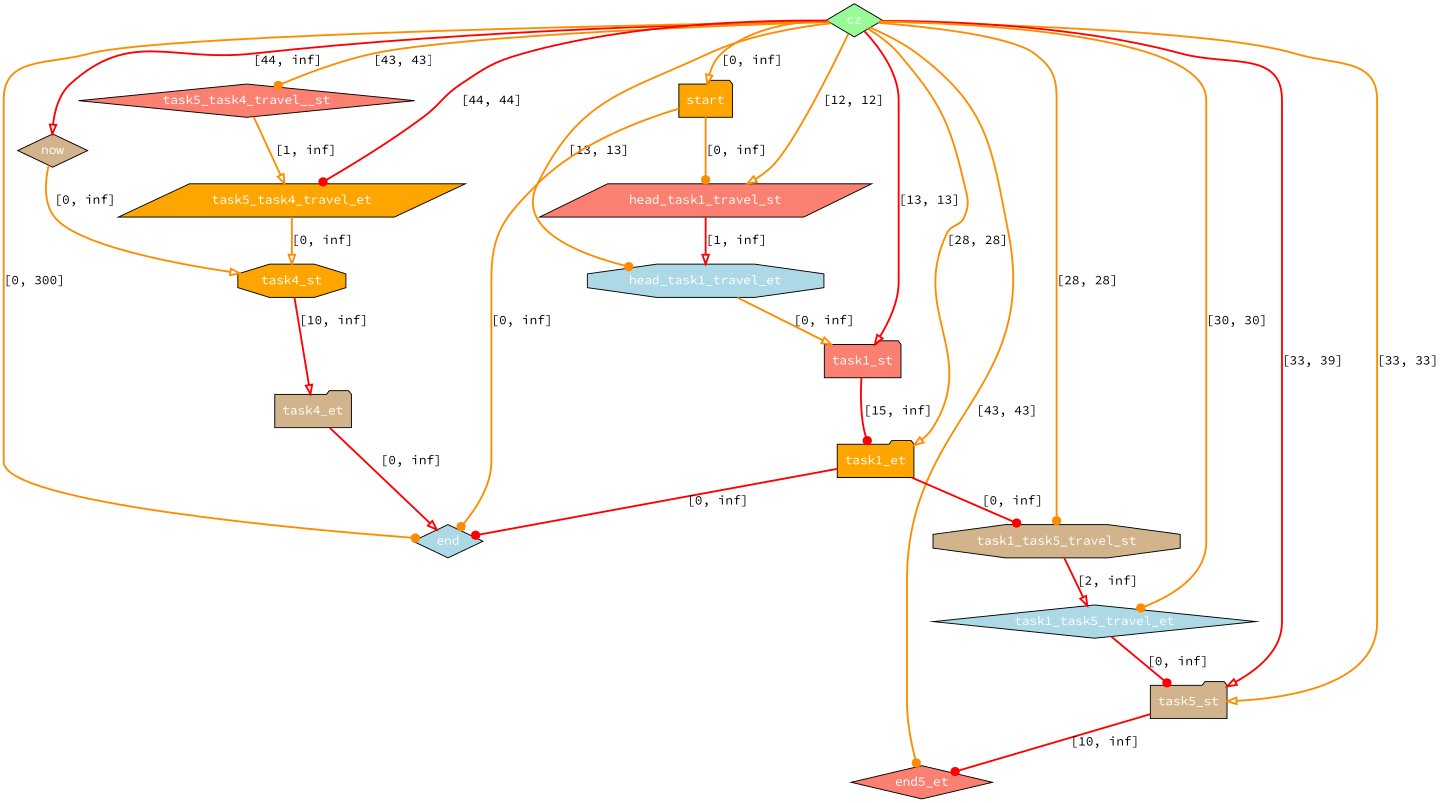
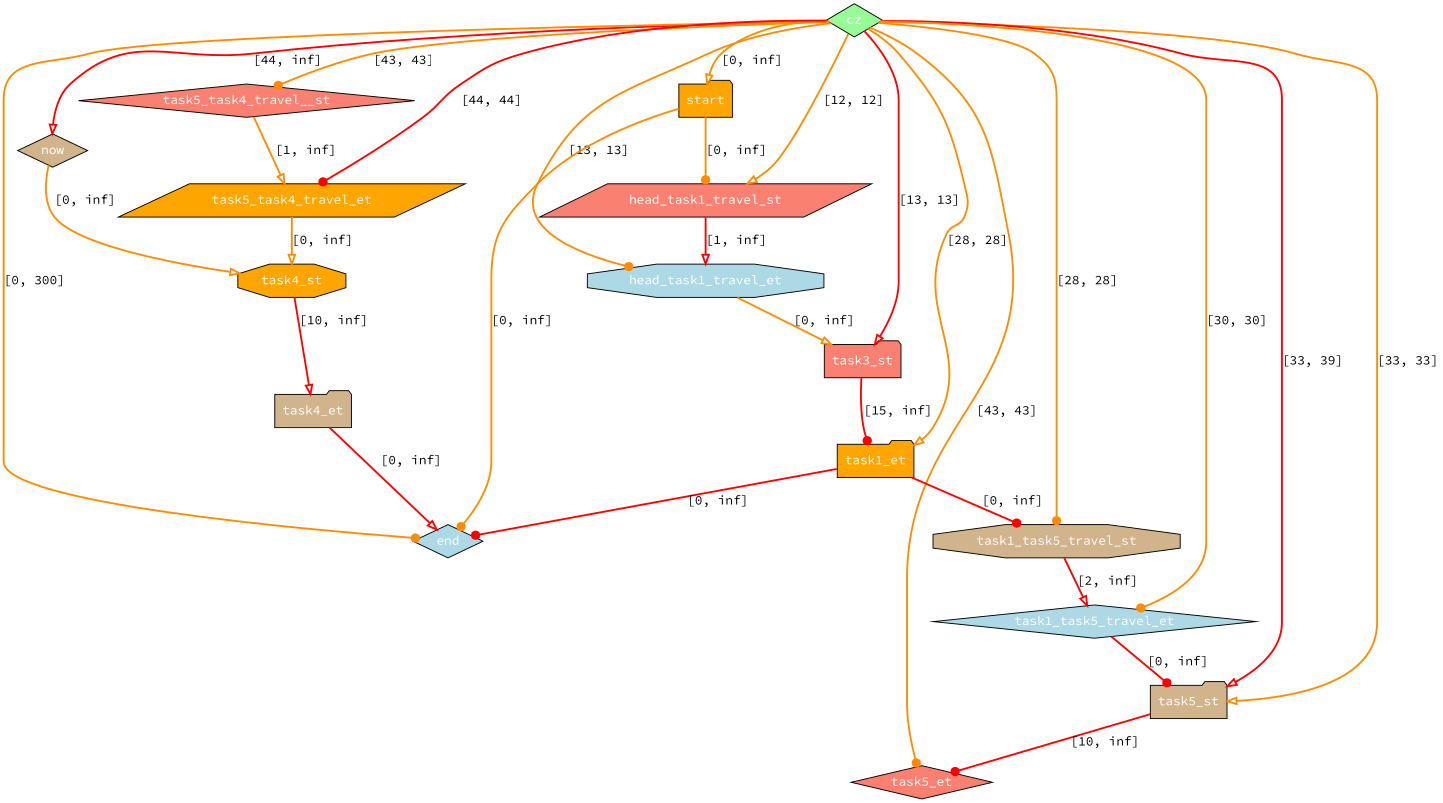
node "task1_st": label "task1_st" -> "task3_st"
node "end5_et": label "end5_et" -> "task5_et"
